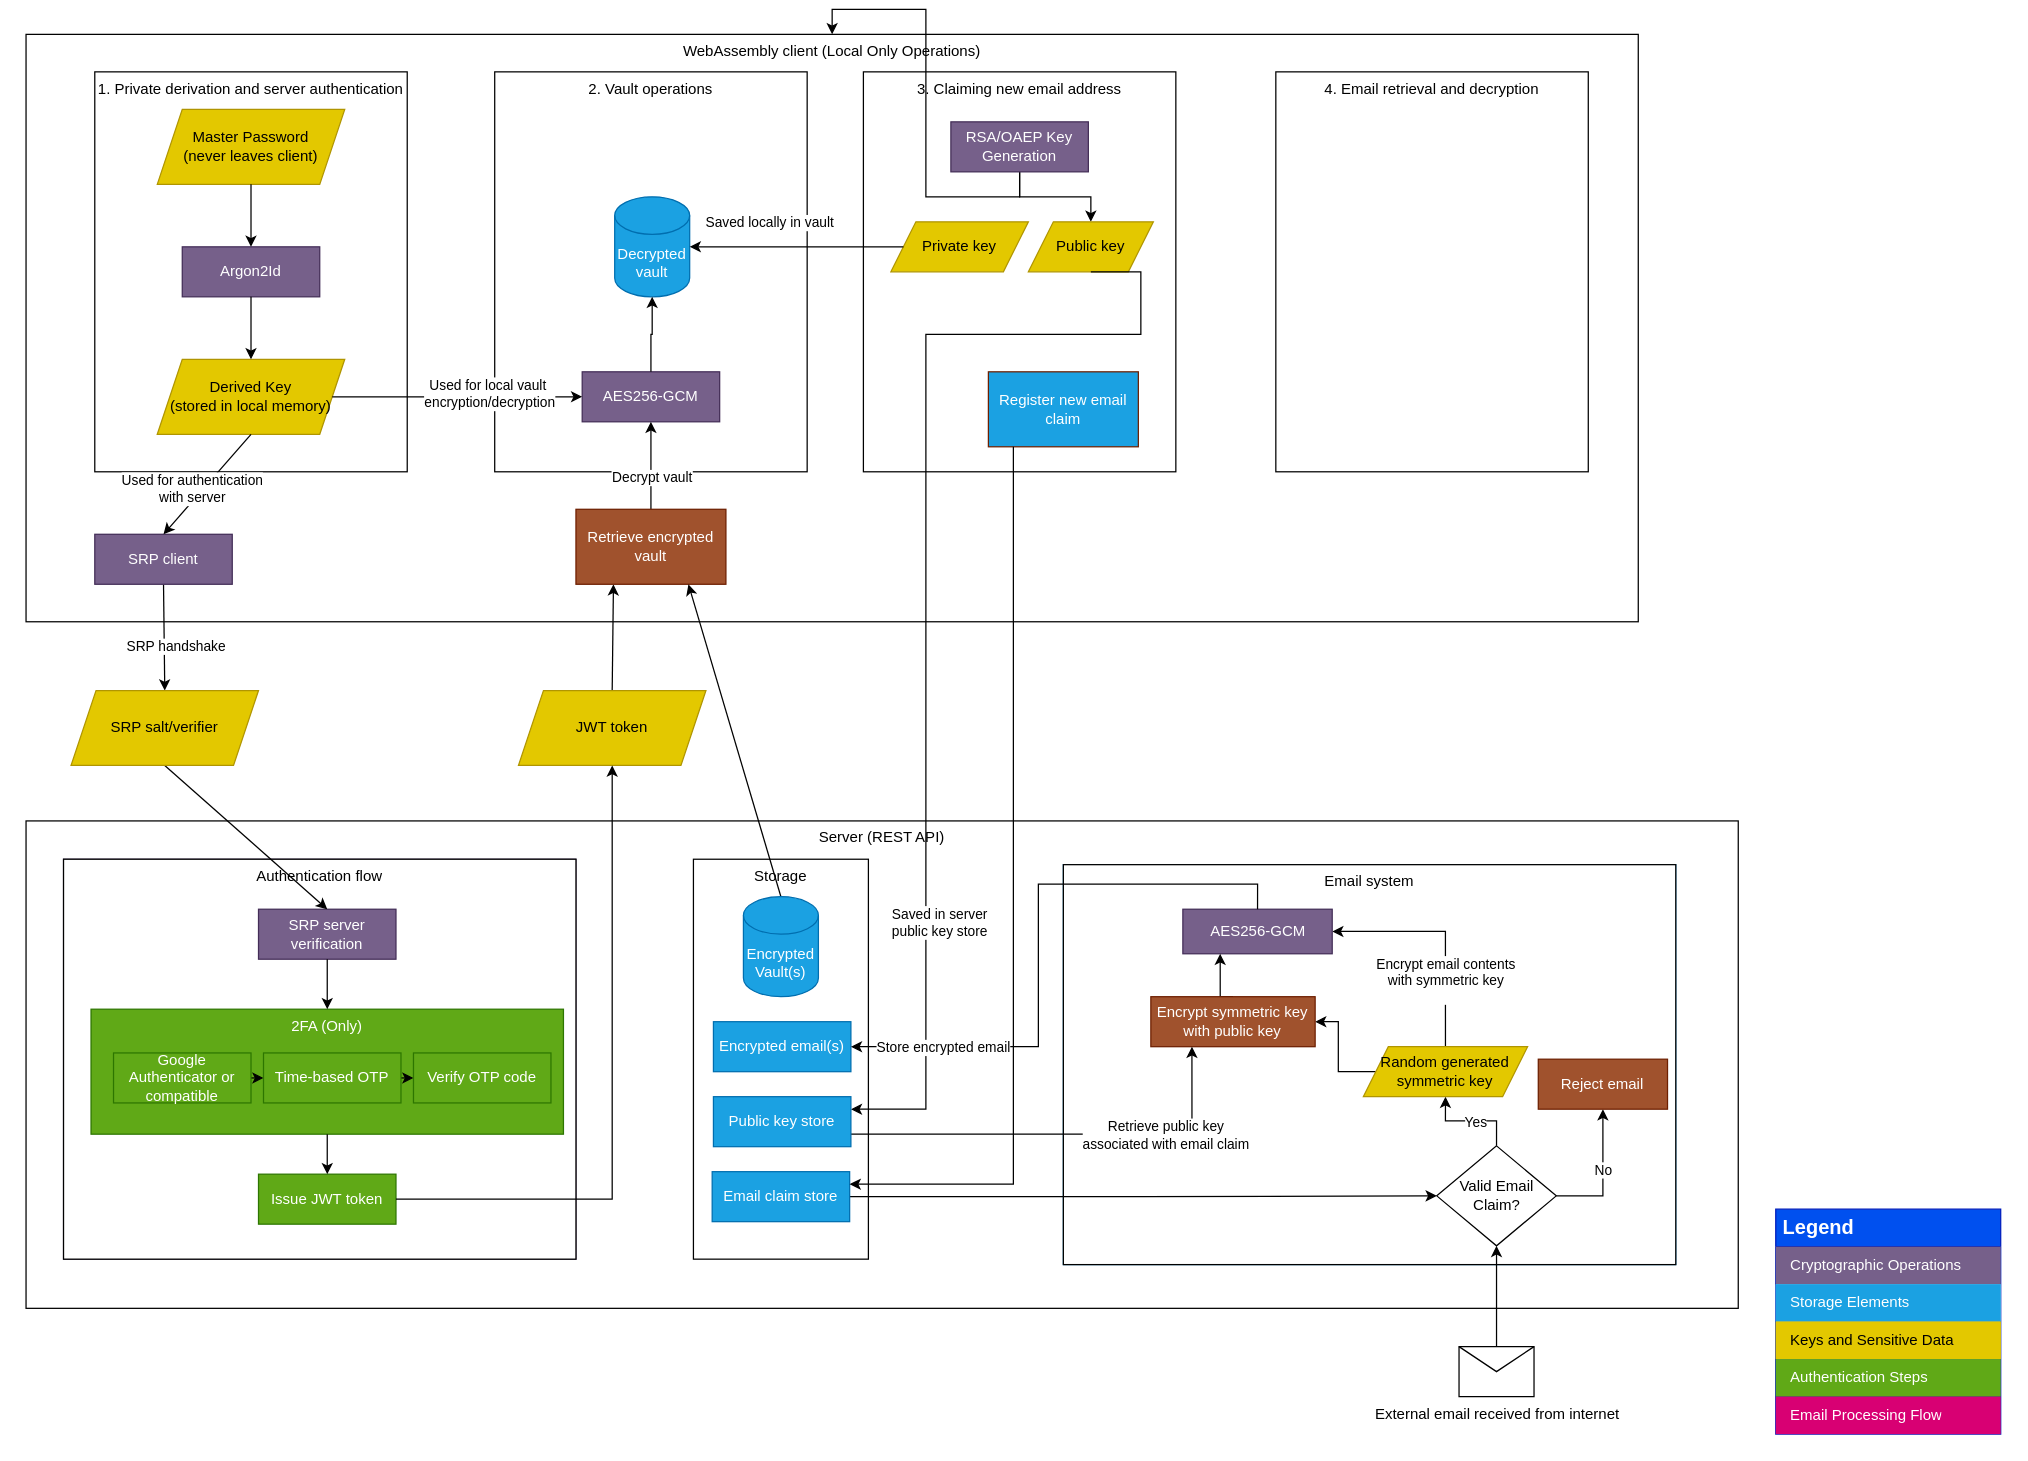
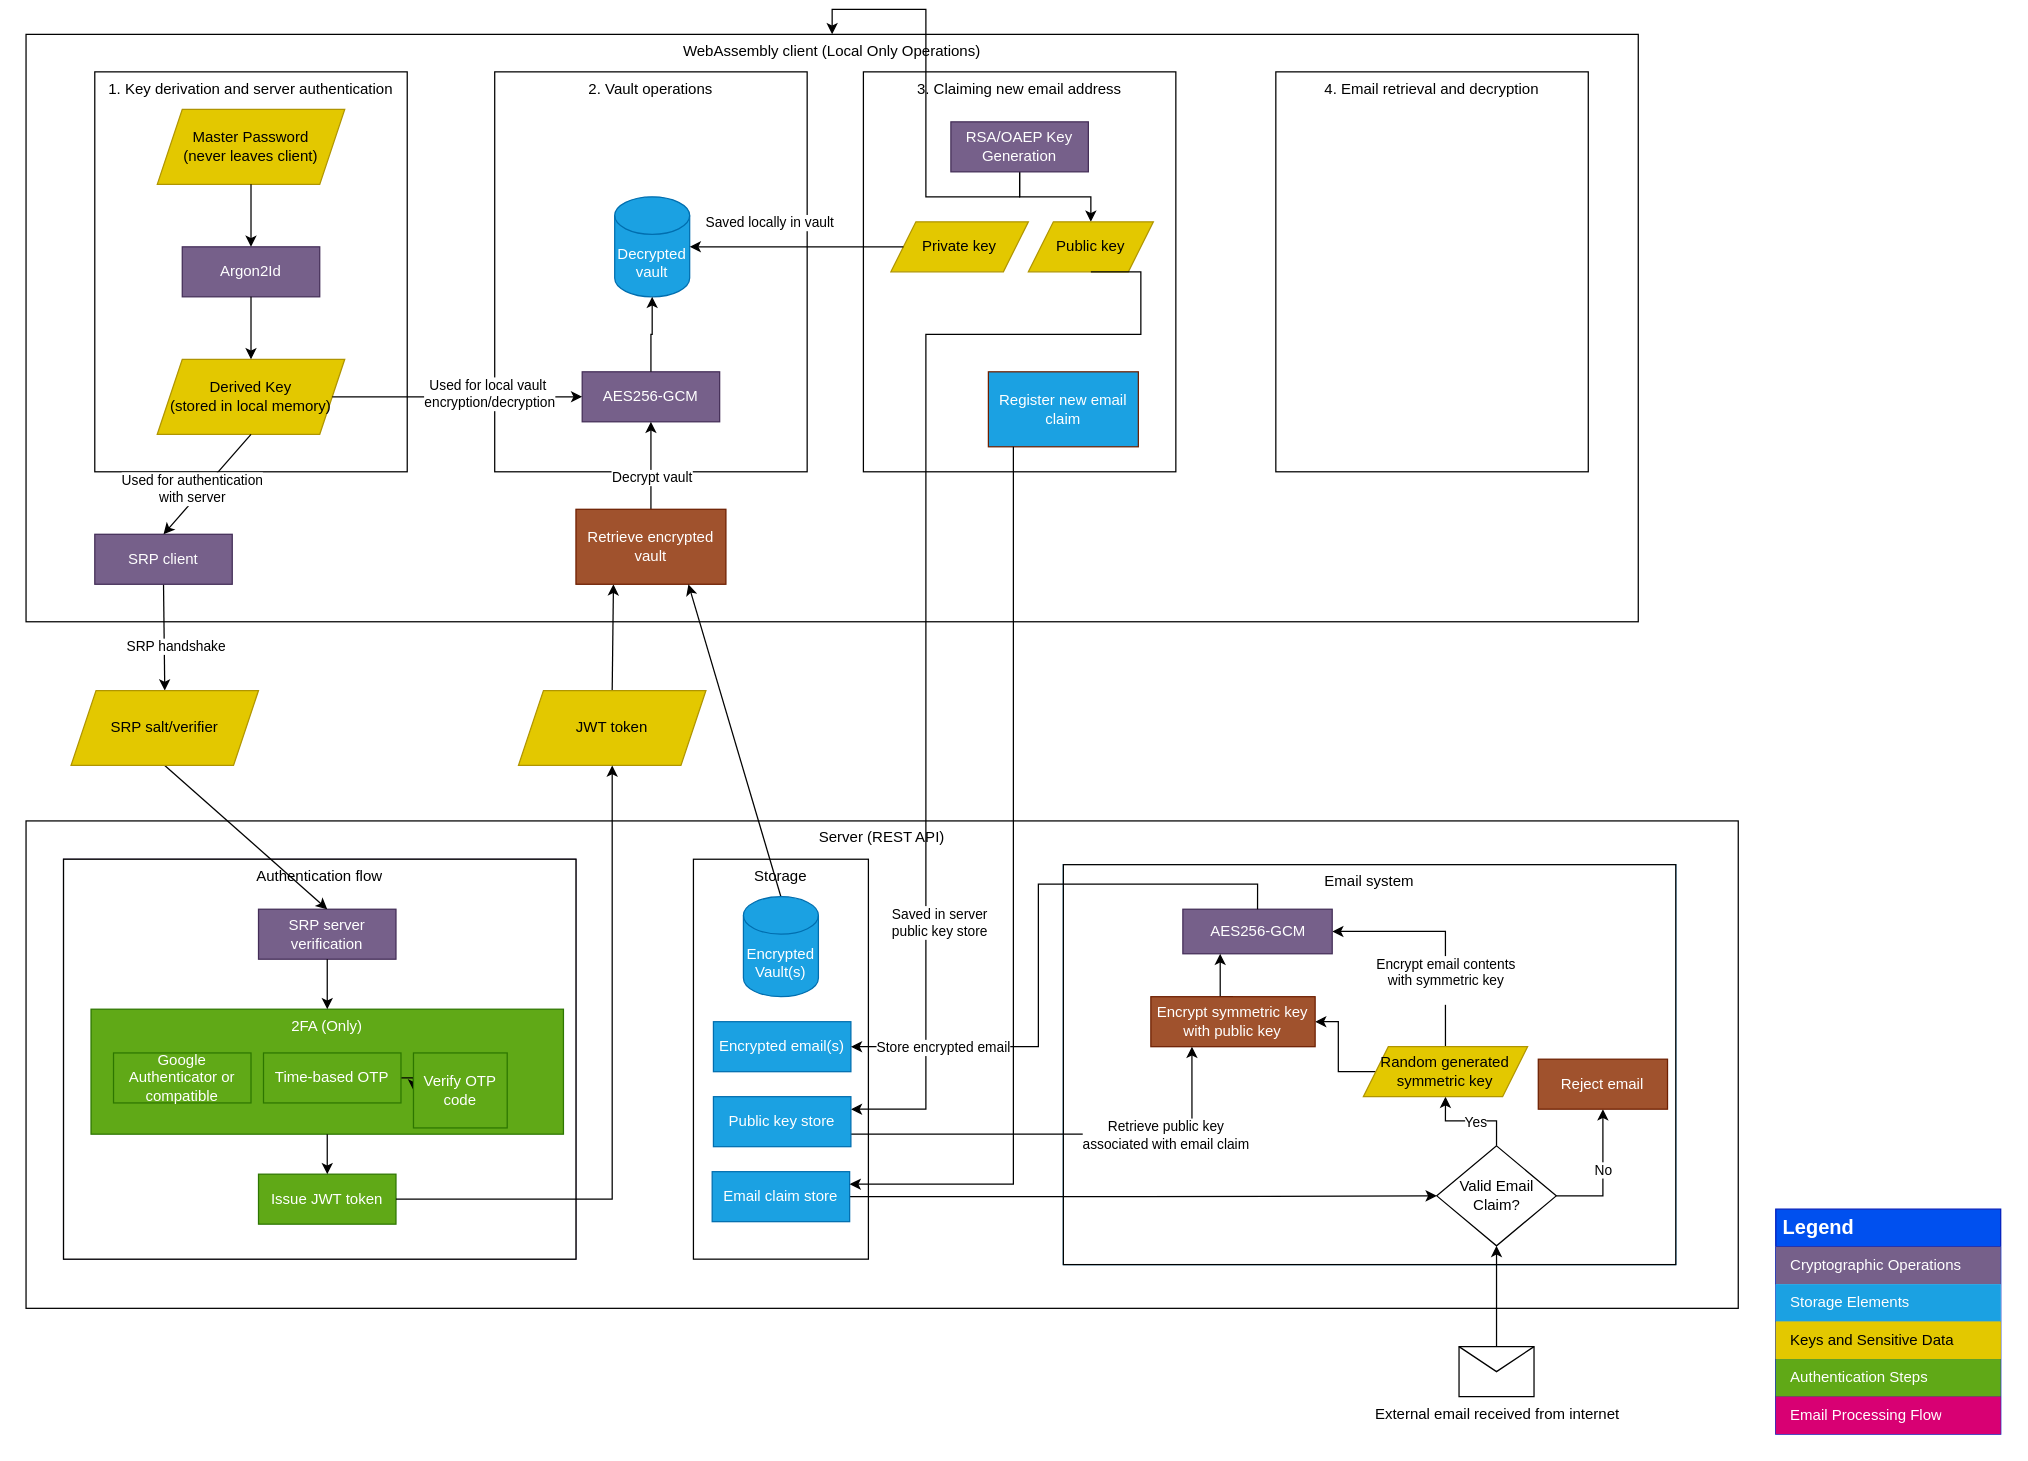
node "1. Private derivation and server authentication": label "1. Private derivation and server authentication" -> "1. Key derivation and server authentication"
edge "Google Authenticator or compatible" -> "Time-based OTP": removed
node "Verify OTP code": size 138x50 -> 94x75
